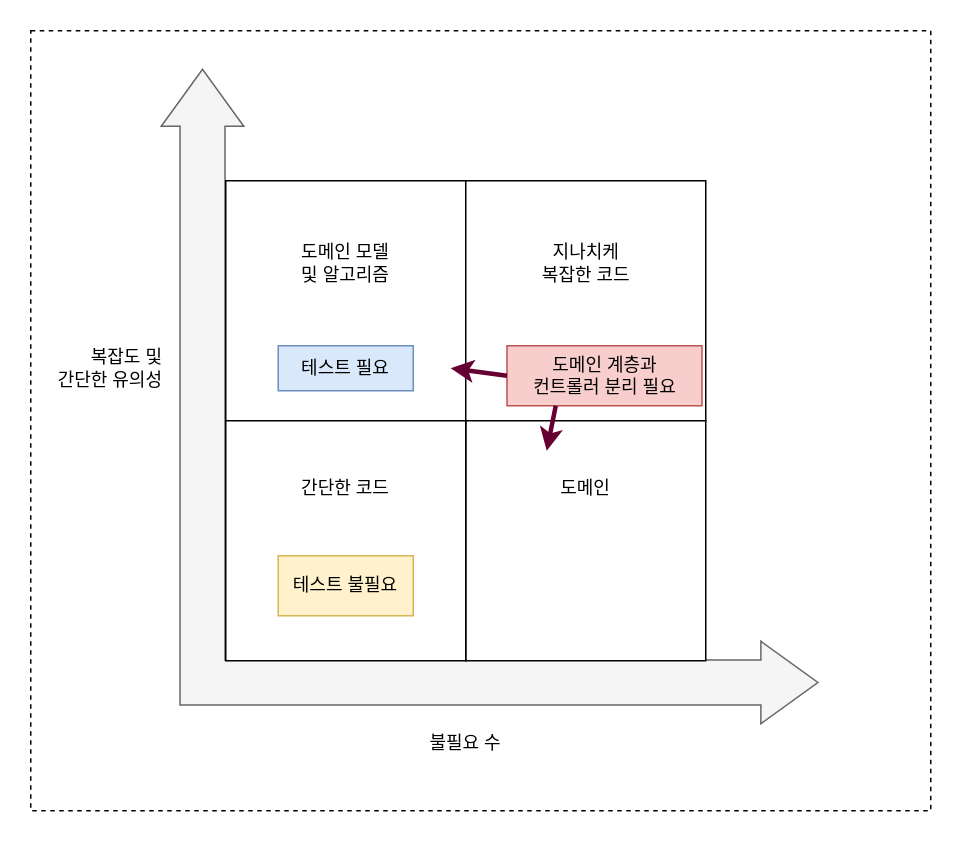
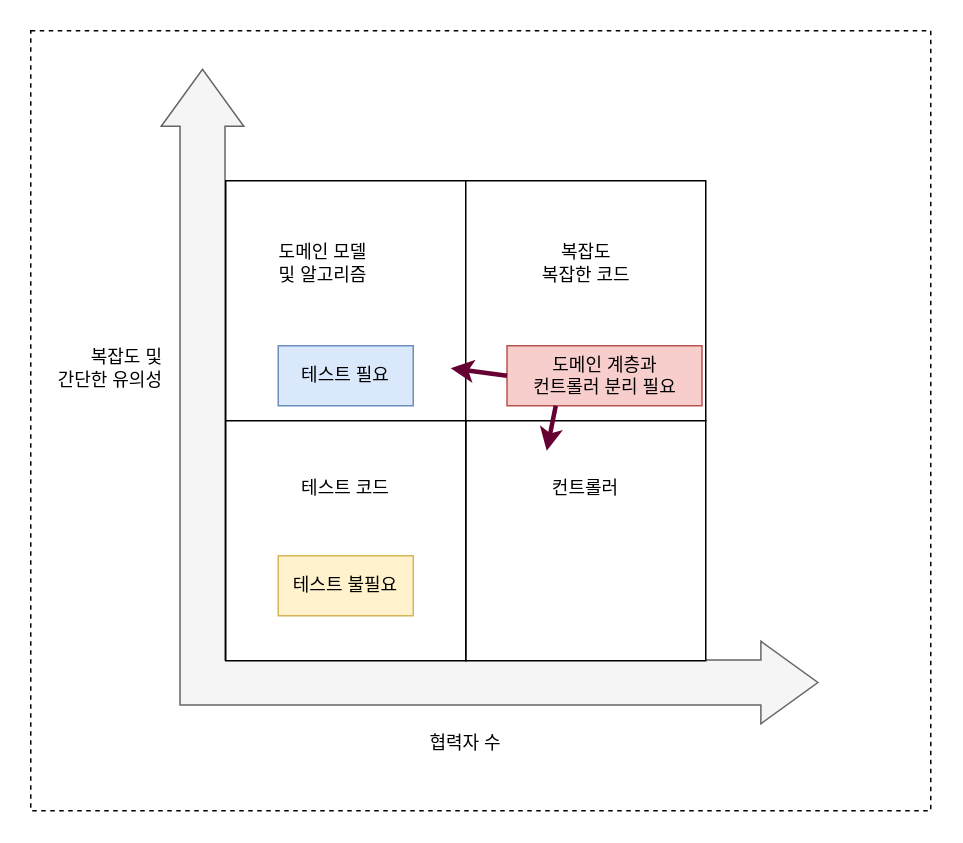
node "도메인 모델 및 알고리즘": moved (346, 263) -> (323, 263)
node "지나치케 복잡한 코드": label "지나치케 복잡한 코드" -> "복잡도 복잡한 코드"
node "테스트 필요": size 135x45 -> 135x60
node "간단한 코드": label "간단한 코드" -> "테스트 코드"
node "도메인": label "도메인" -> "컨트롤러"
node "불필요 수": label "불필요 수" -> "협력자 수"
